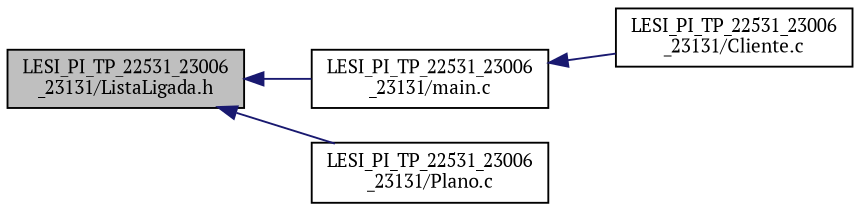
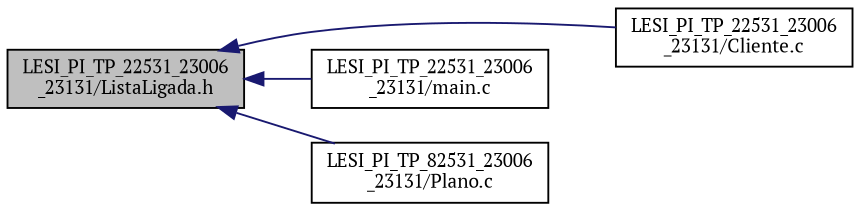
edge "LESI_PI_TP_22531_23006 _23131/Cliente.c" -> "LESI_PI_TP_22531_23006 _23131/main.c": now "LESI_PI_TP_22531_23006 _23131/Cliente.c" -> "LESI_PI_TP_22531_23006 _23131/ListaLigada.h"
node "LESI_PI_TP_22531_23006 _23131/Plano.c": label "LESI_PI_TP_22531_23006 _23131/Plano.c" -> "LESI_PI_TP_82531_23006 _23131/Plano.c"
